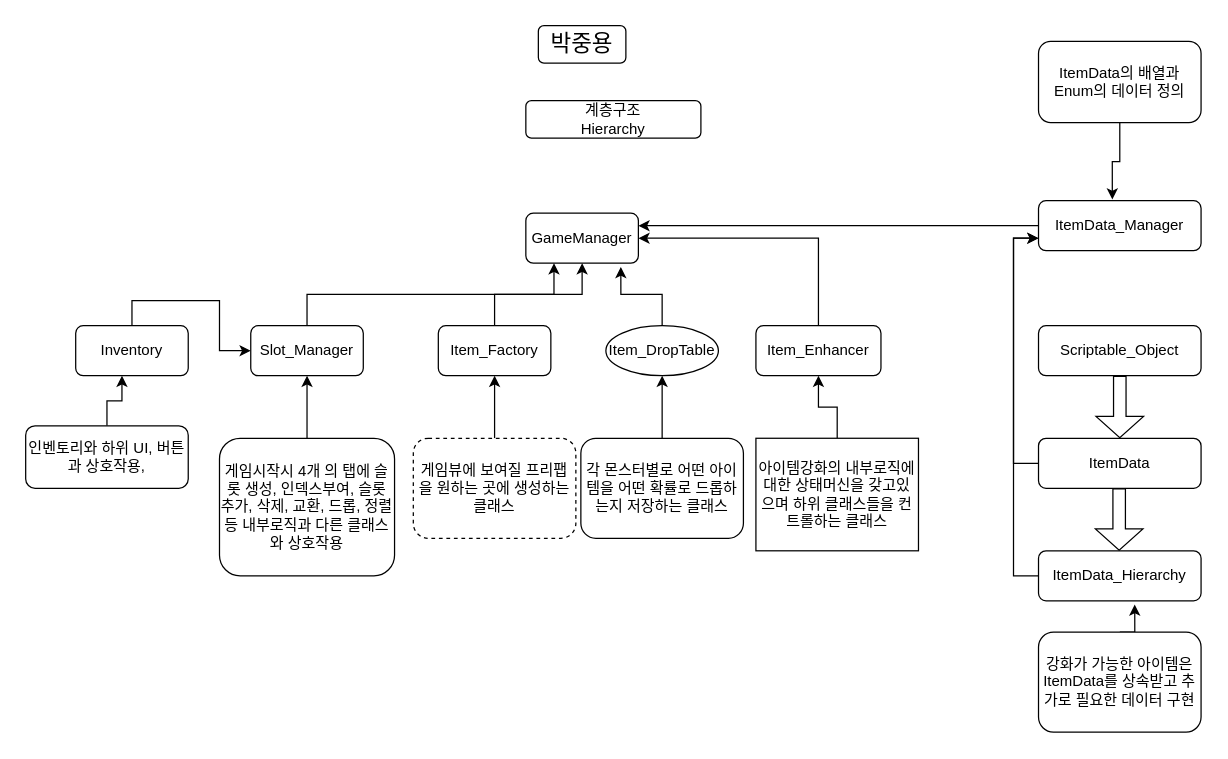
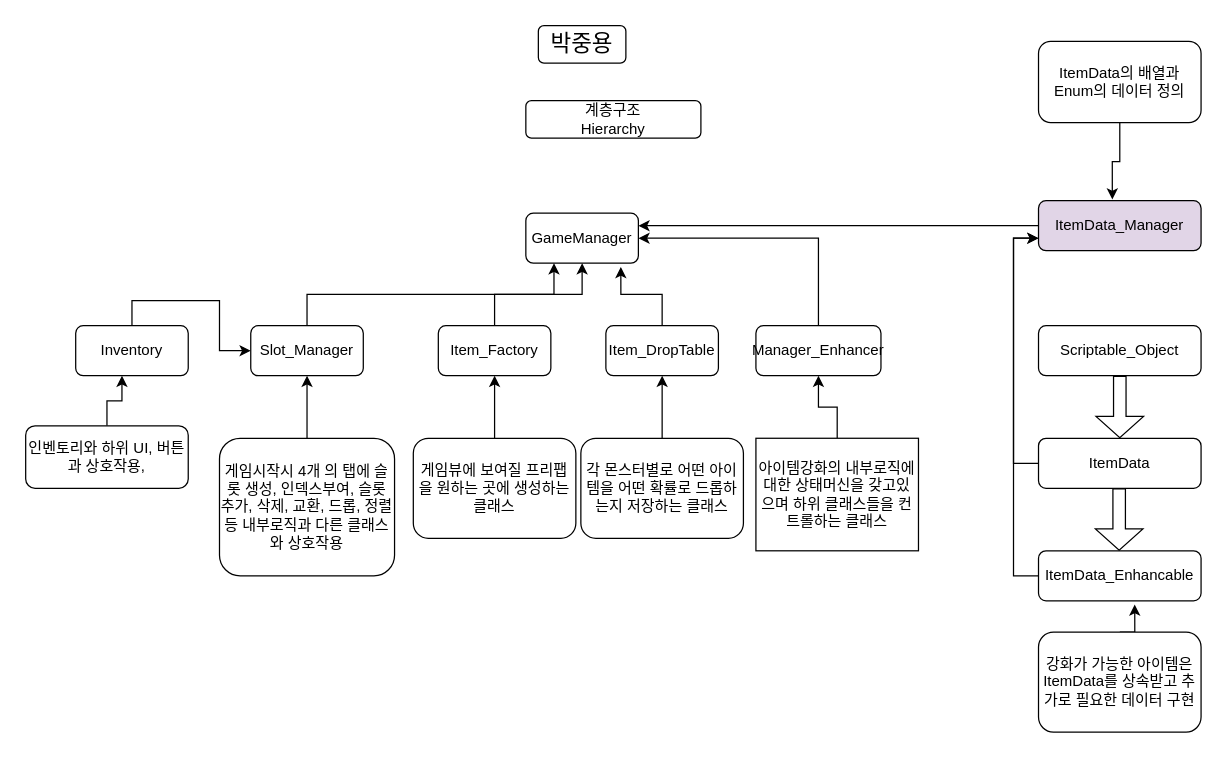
node "ItemData_Manager": fillcolor #ffffff -> #e1d5e7
node "Item_DropTable": shape ellipse -> rounded rectangle
node "Item_Enhancer": label "Item_Enhancer" -> "Manager_Enhancer"
node "게임뷰에 보여질 프리팹을 원하는 곳에 생성하는 클래스": style dashed -> solid
node "ItemData_Hierarchy": label "ItemData_Hierarchy" -> "ItemData_Enhancable"
